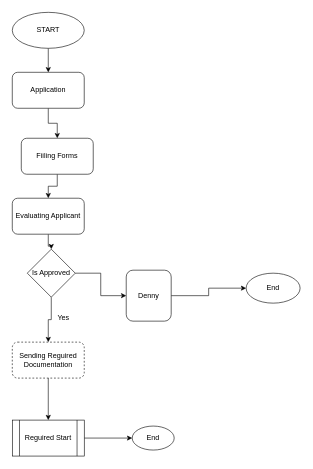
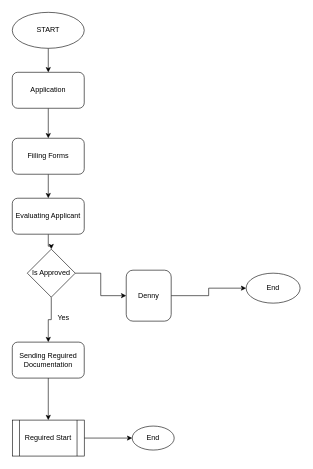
node "Fiiling Forms": moved (57, 156) -> (48, 156)
node "Sending Reguired Documentation": style dashed -> solid
